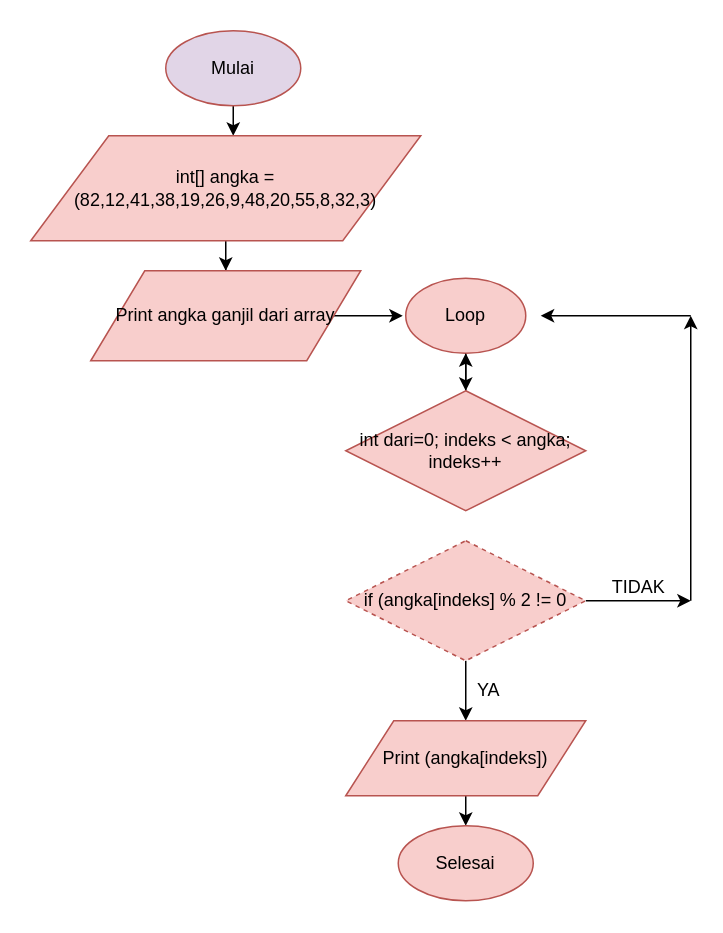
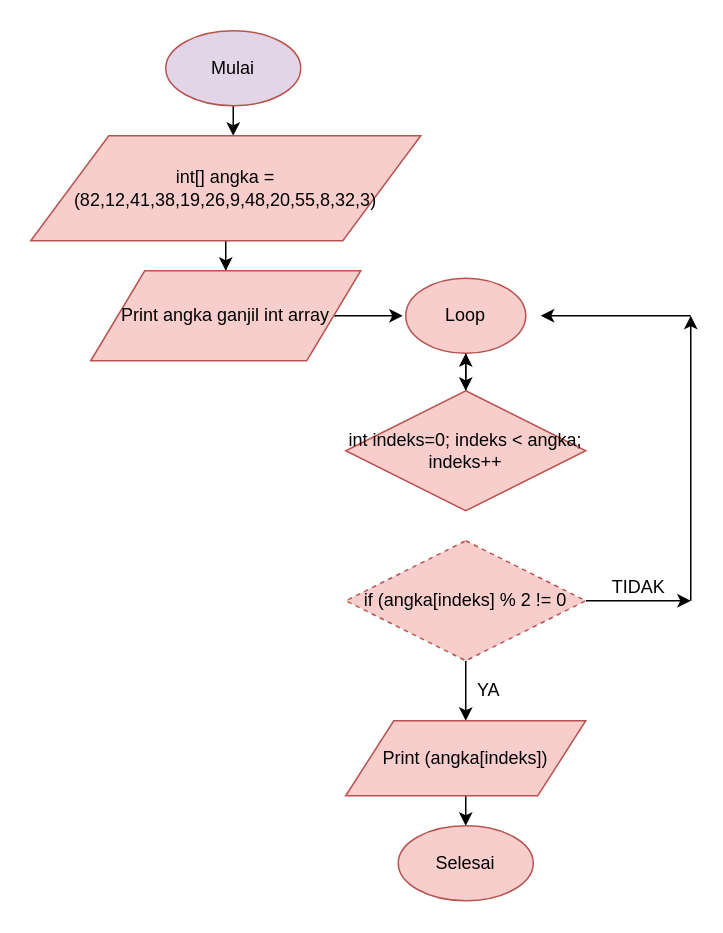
node "Print angka ganjil dari array": label "Print angka ganjil dari array" -> "Print angka ganjil int array"
node "int dari=0; indeks < angka; indeks++": label "int dari=0; indeks < angka; indeks++" -> "int indeks=0; indeks < angka; indeks++"
